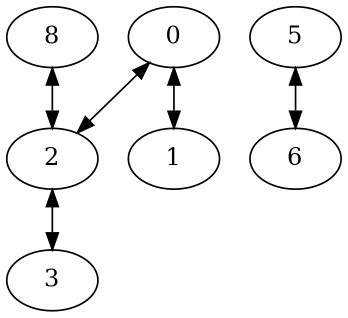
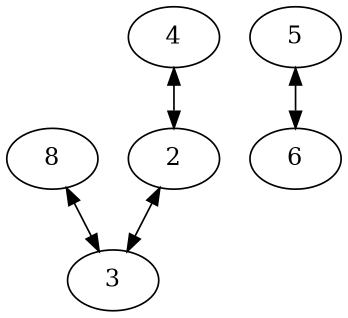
node "0": label "0" -> "4"
edge "8" -- "2": now "8" -- "3"
node "1": removed
